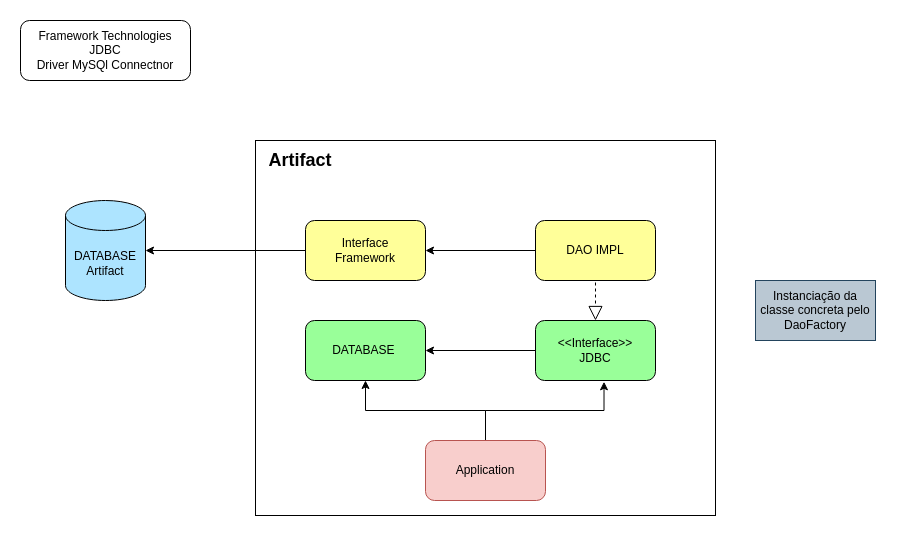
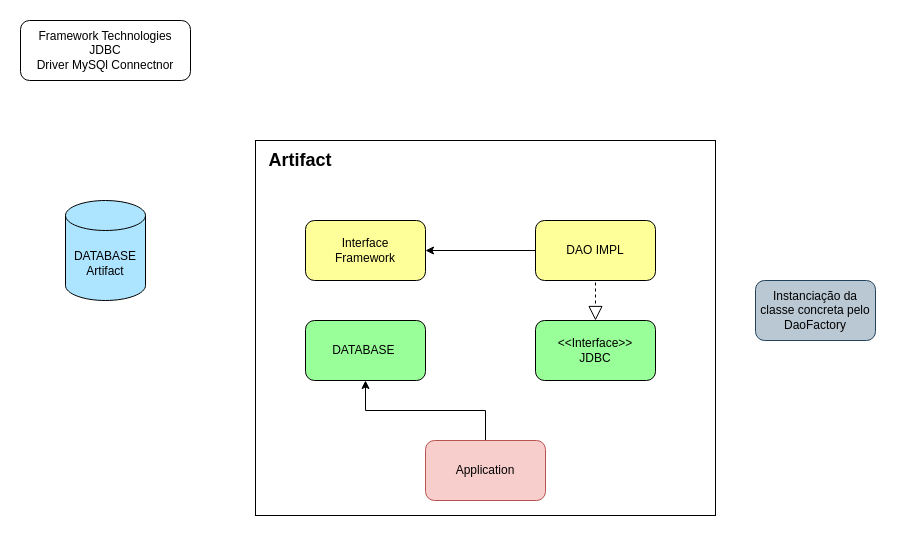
edge "Interface Framework" -> "DATABASE Artifact": removed
node "Instanciação da classe concreta pelo DaoFactory": shape rectangle -> rounded rectangle
edge "<<Interface>> JDBC" -> "DATABASE": removed
edge "Application" -> "<<Interface>> JDBC": removed
